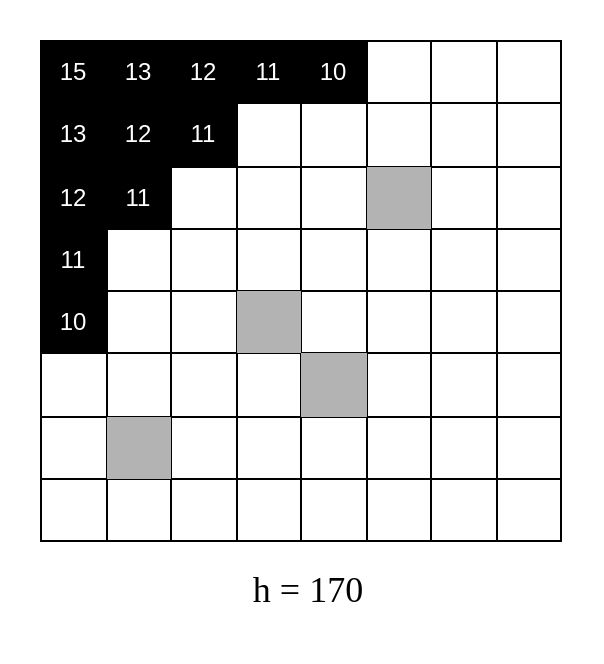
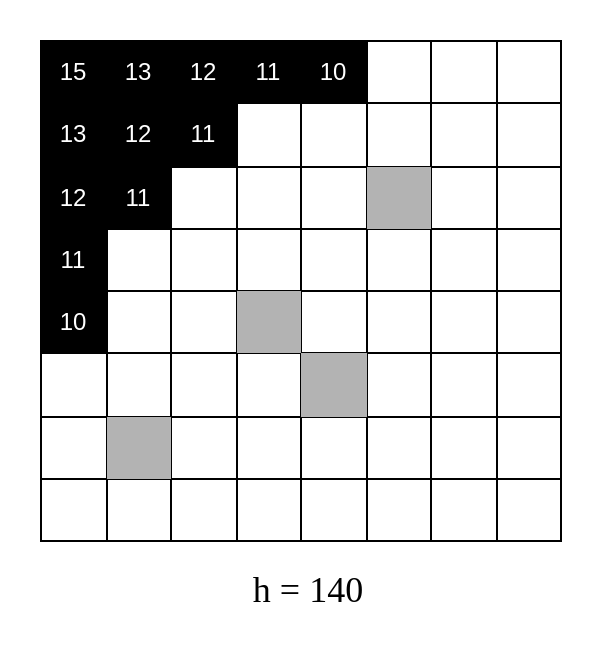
node "h = 170": label "h = 170" -> "h = 140"
